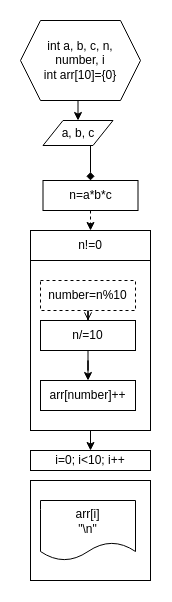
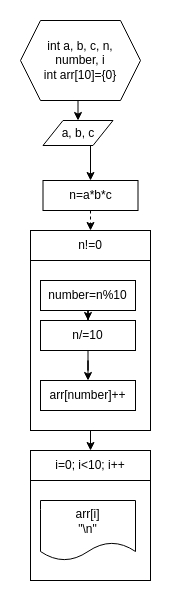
edge "a, b, c" -> "n=a*b*c": arrowhead diamond -> classic
node "number=n%10": style dashed -> solid
edge "number=n%10" -> "n/=10": arrowhead open -> classic
node "i=0; i<10; i++": size 120x20 -> 120x30
